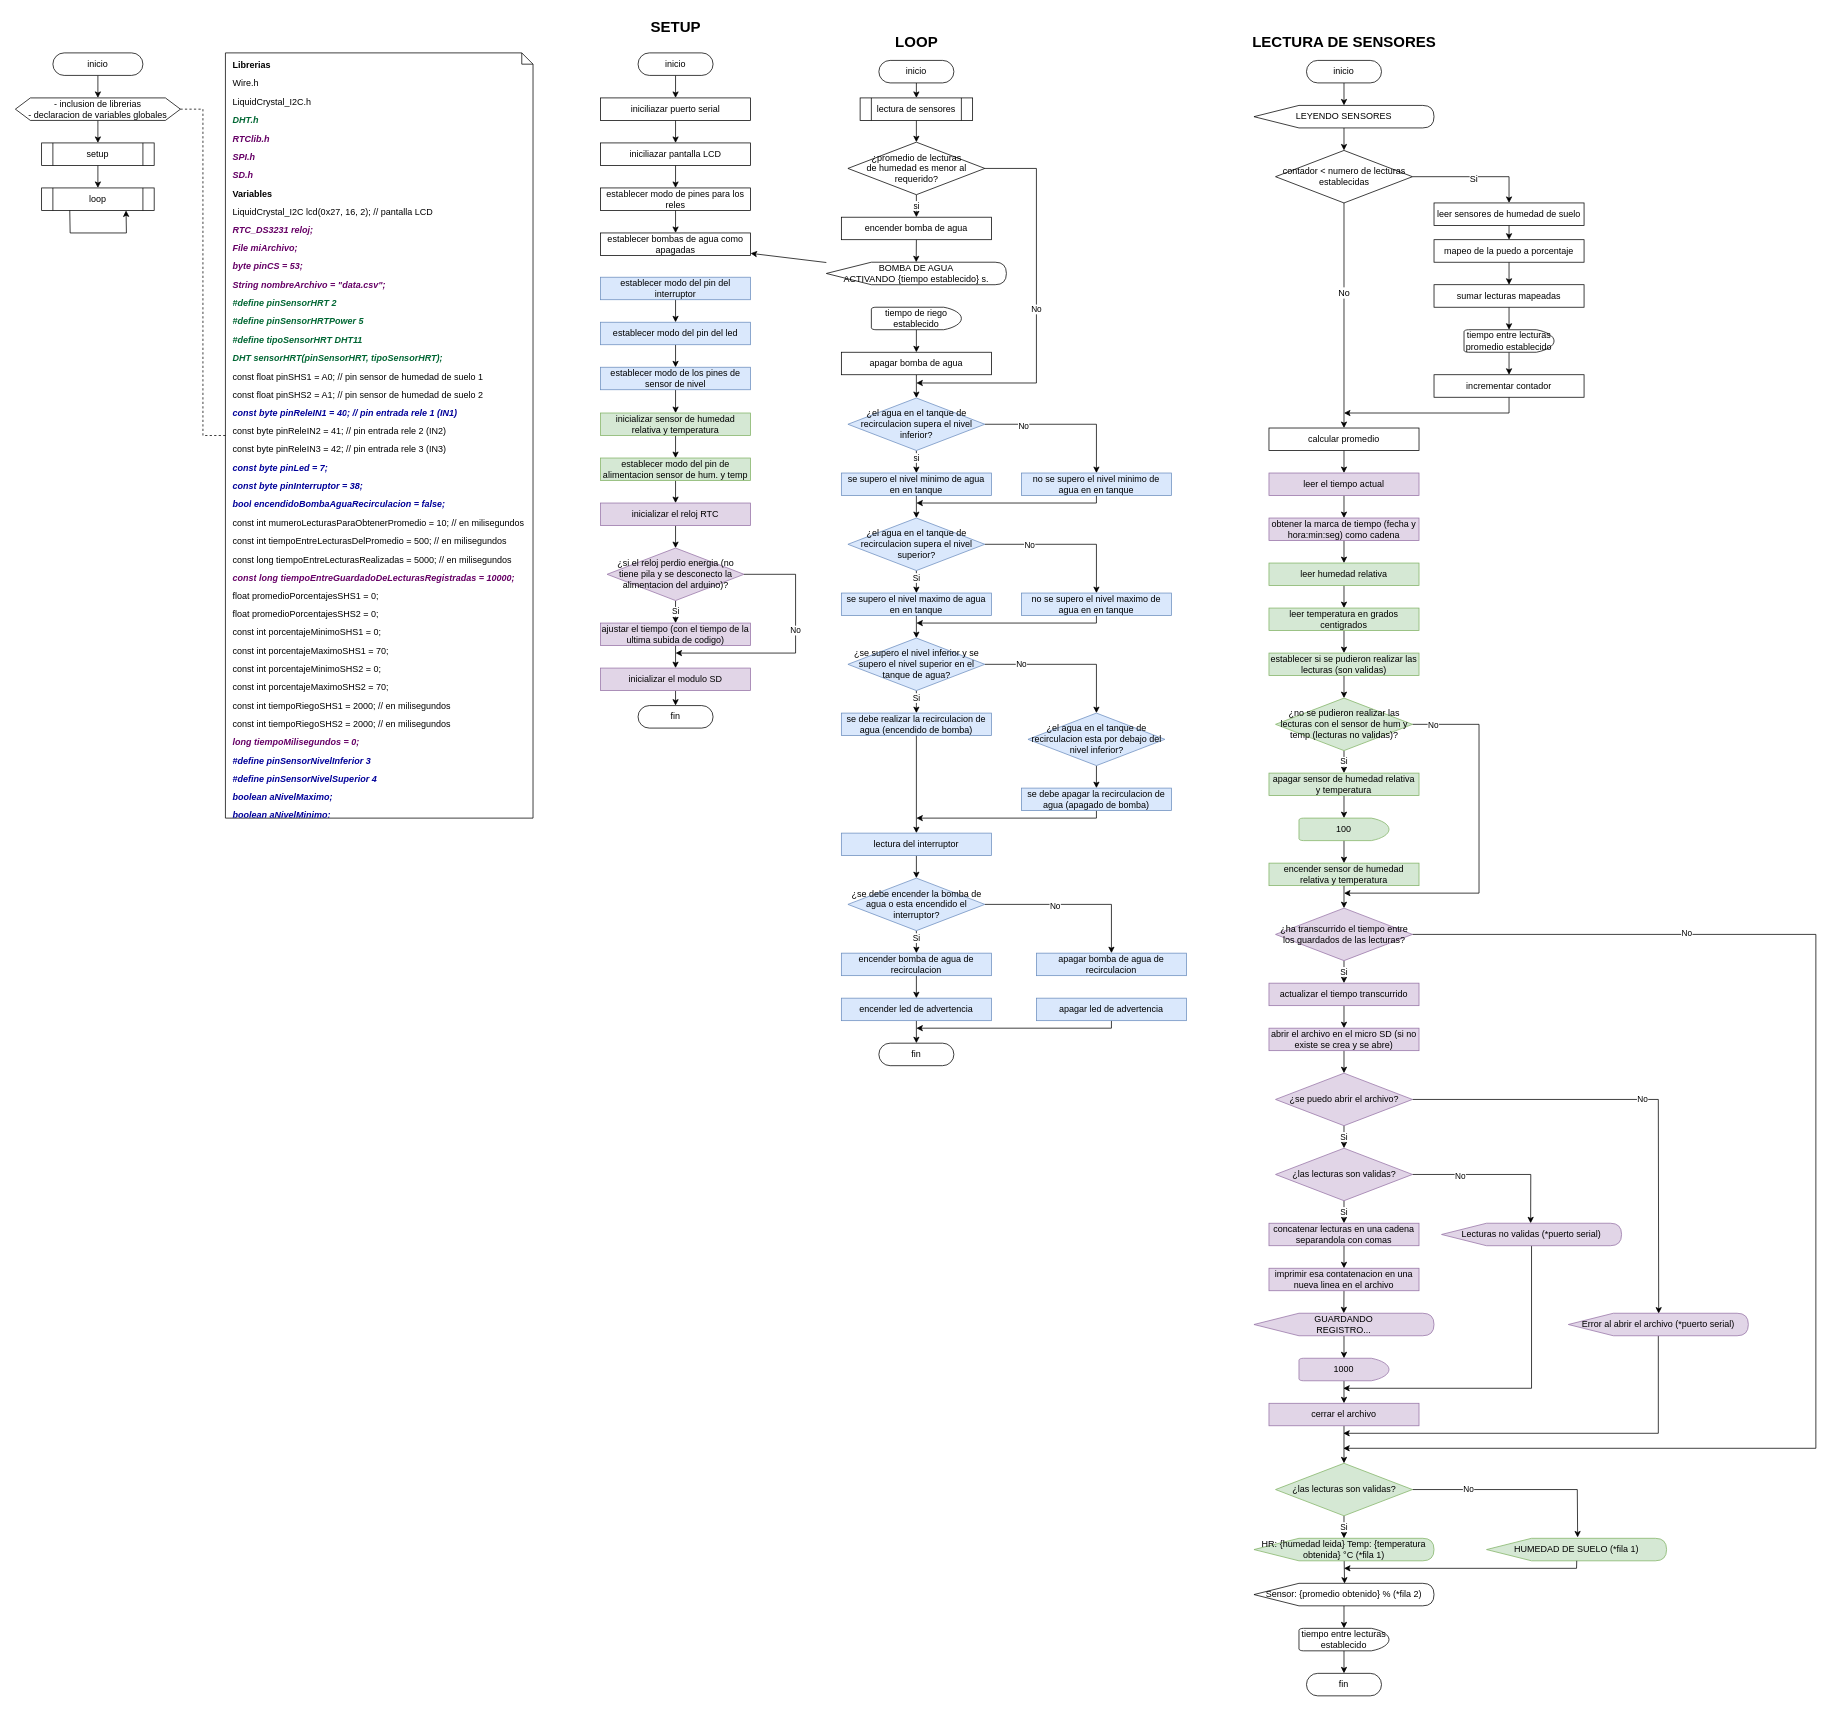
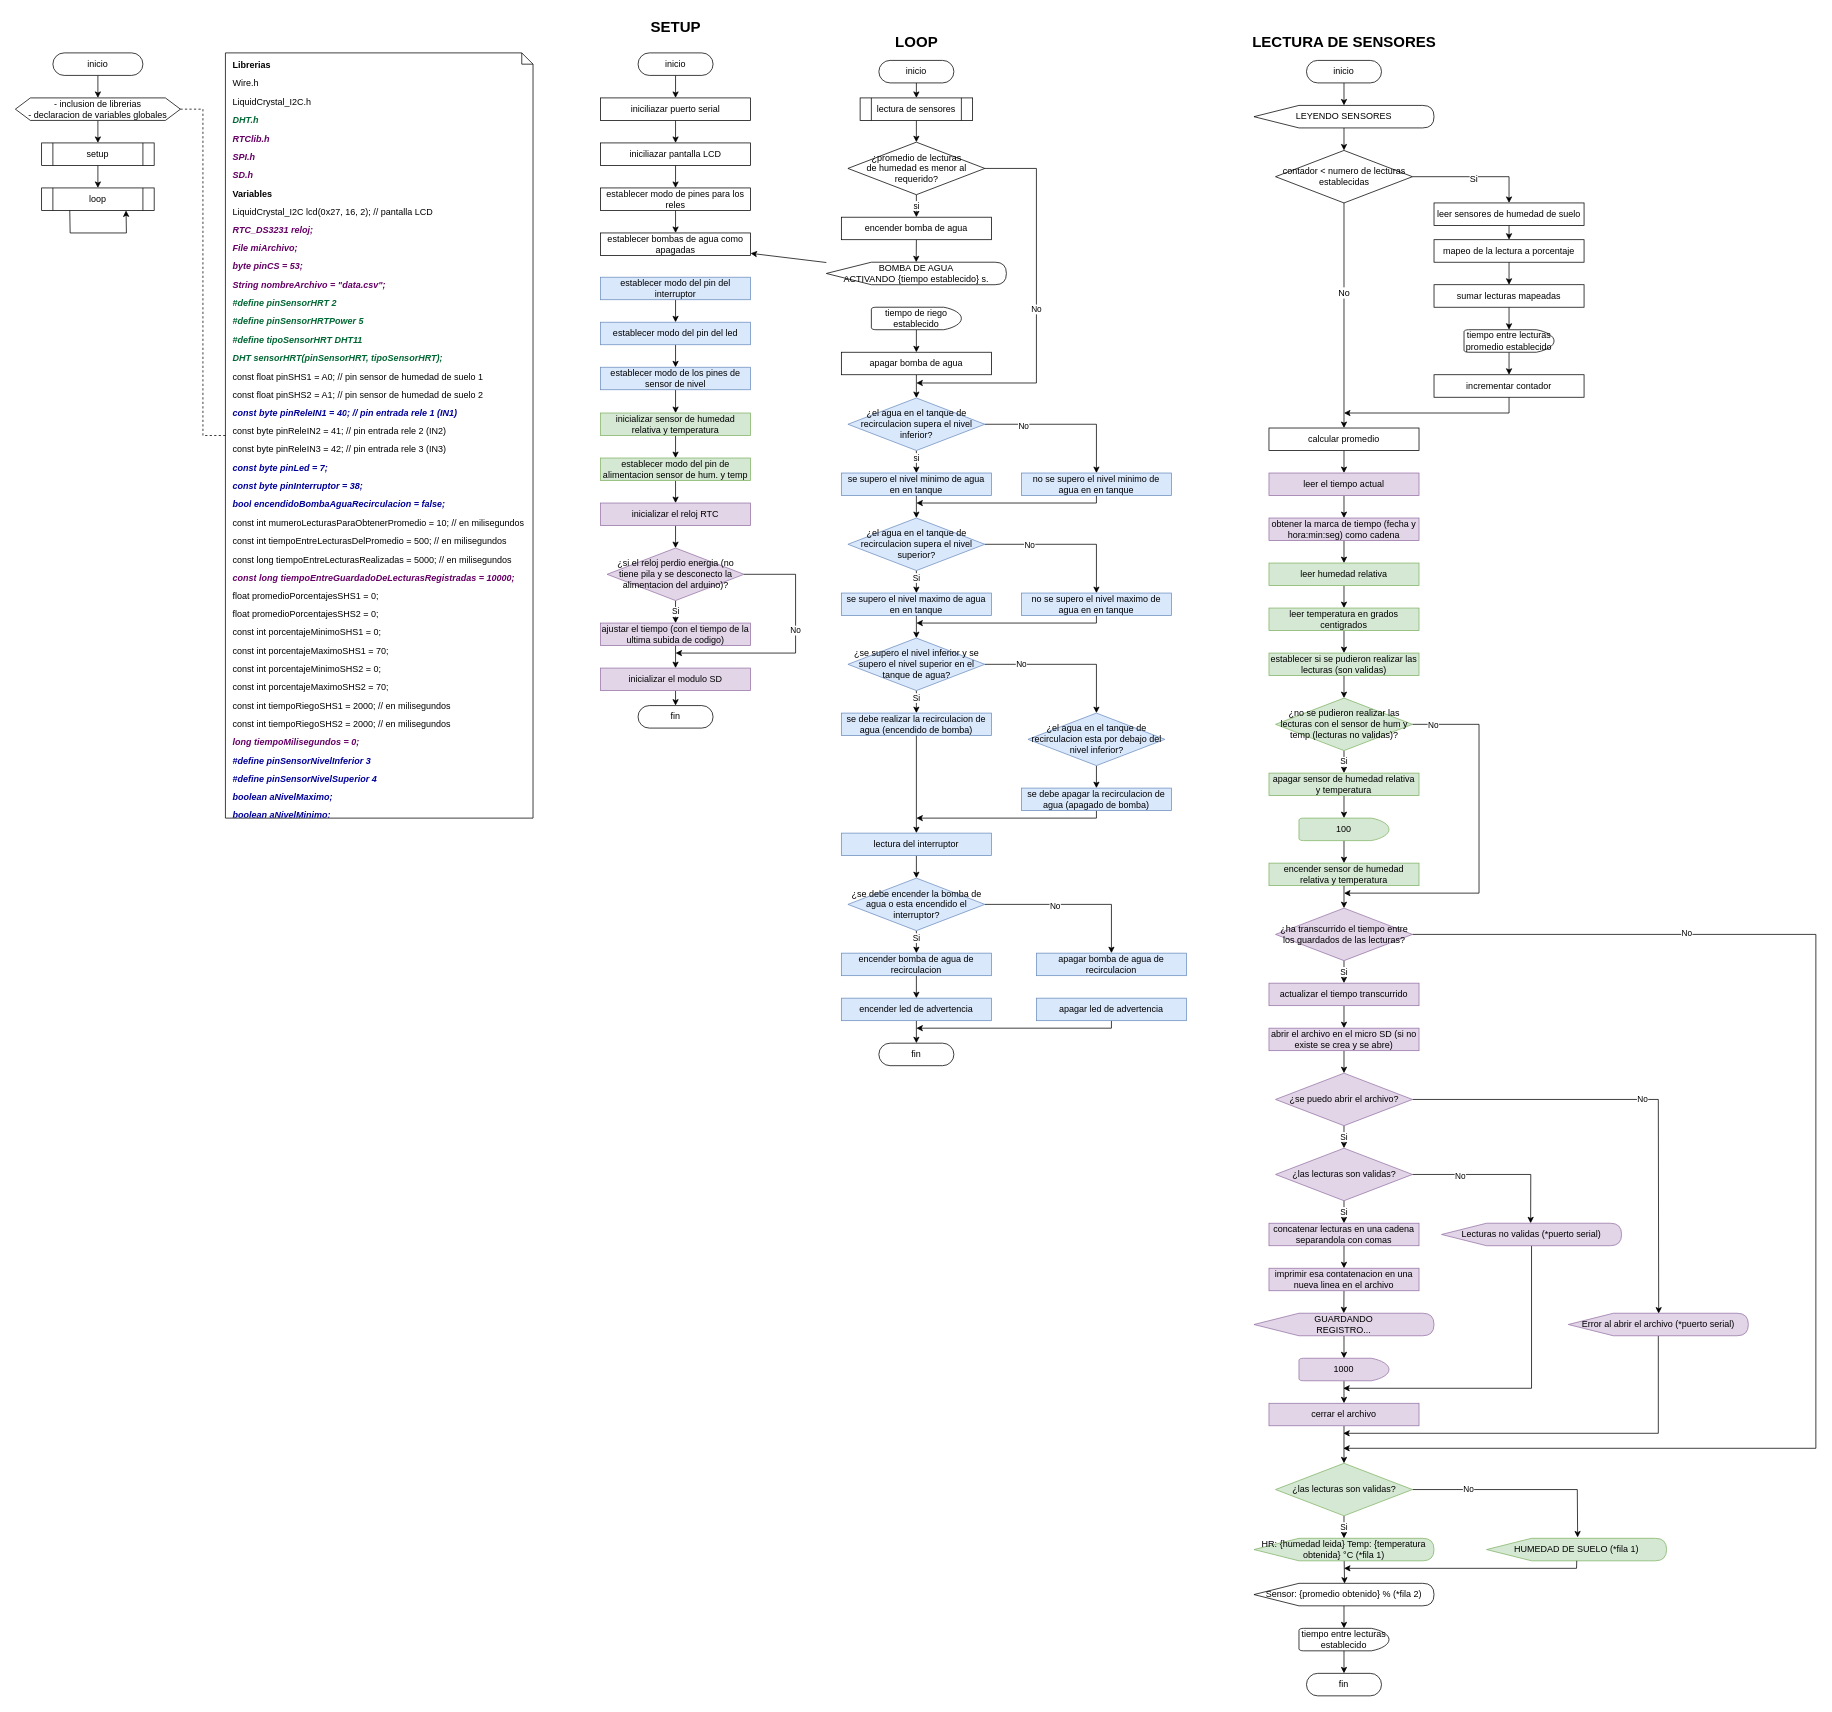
node "mapeo de la puedo a porcentaje": label "mapeo de la puedo a porcentaje" -> "mapeo de la lectura a porcentaje"
